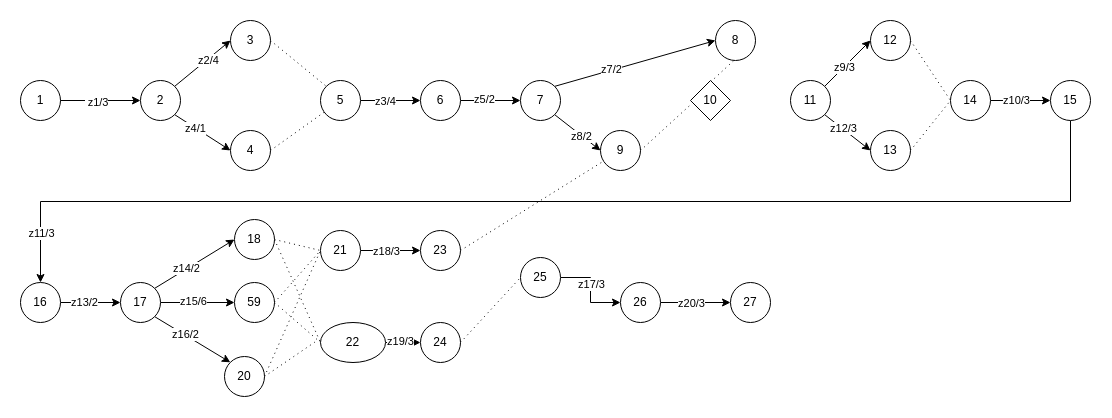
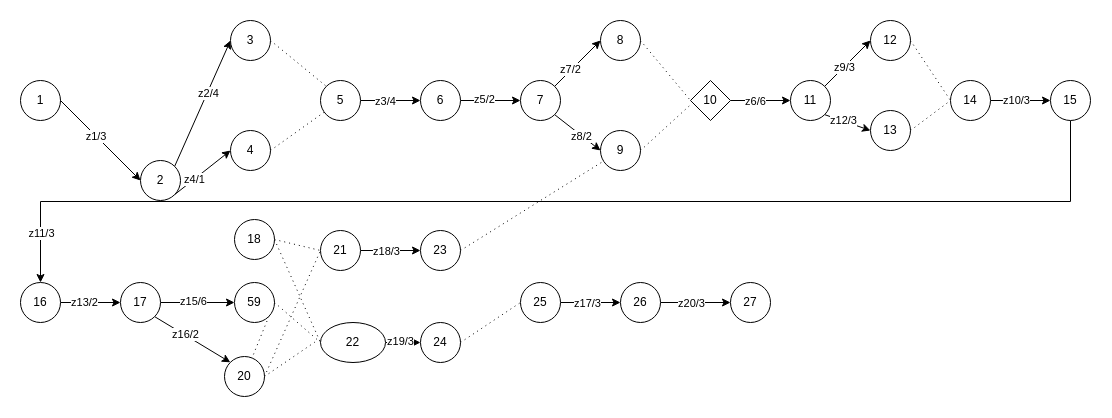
node "8": moved (736, 41) -> (621, 41)
node "2": moved (161, 101) -> (161, 181)
edge "10" -> "11": added, label "z6/6"
node "13": moved (891, 151) -> (891, 131)
edge "17" -> "18": removed, label "z14/2"
edge "21" -- "59": now "20" -- "59"
node "25": moved (541, 278) -> (541, 303)
